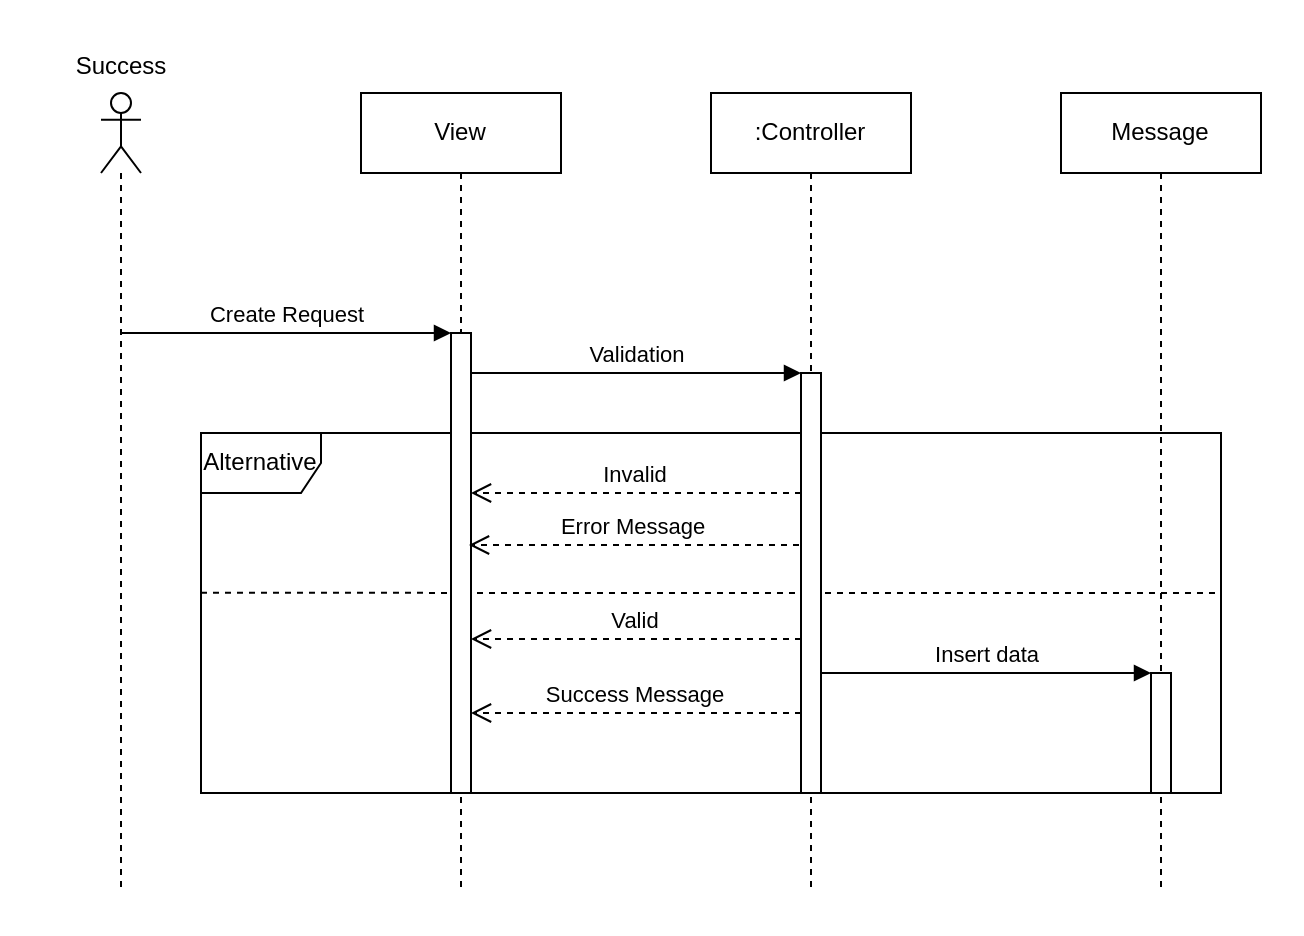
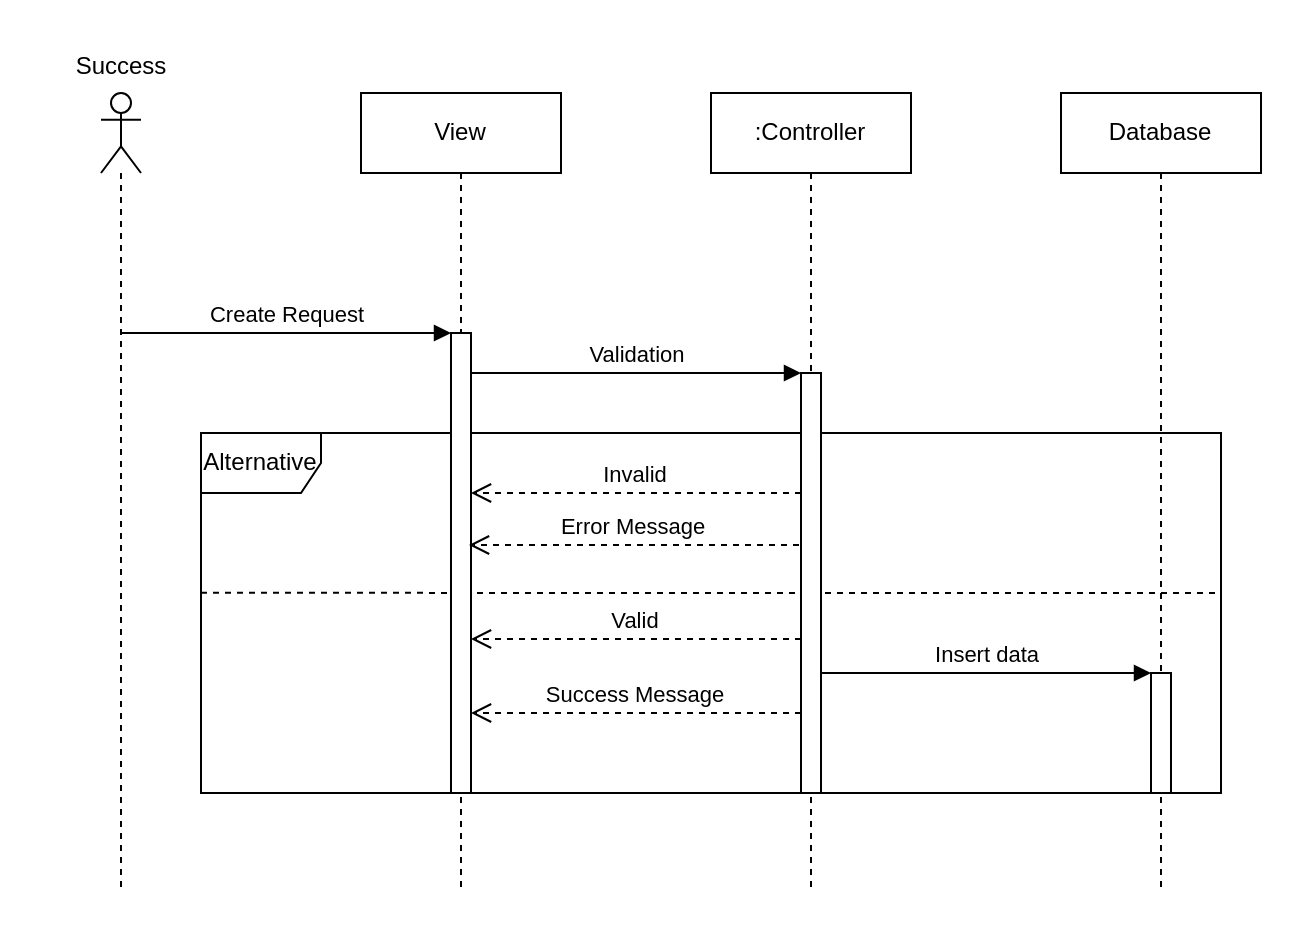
node "Message": label "Message" -> "Database"
